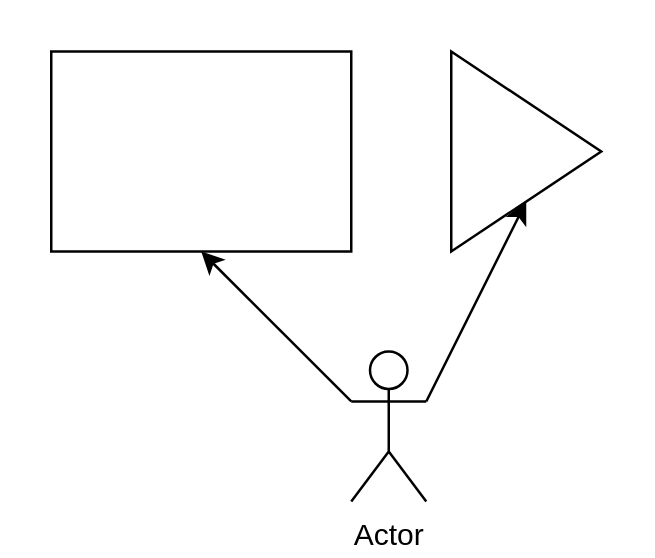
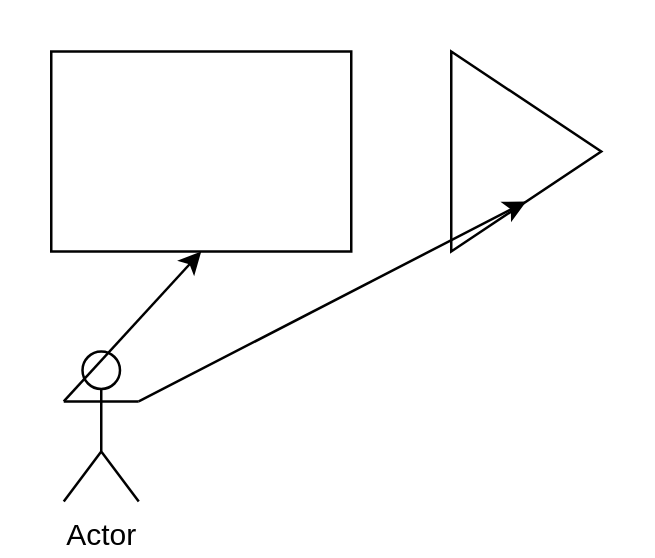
node "Actor": moved (389, 426) -> (101, 426)
